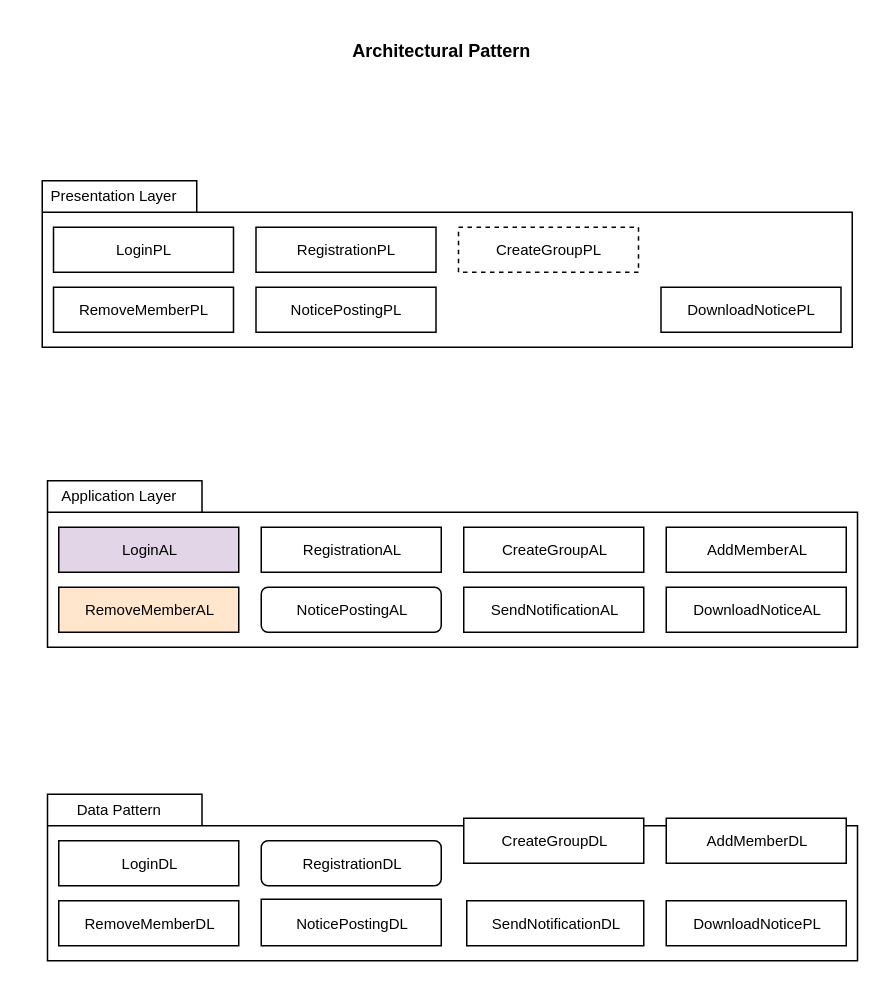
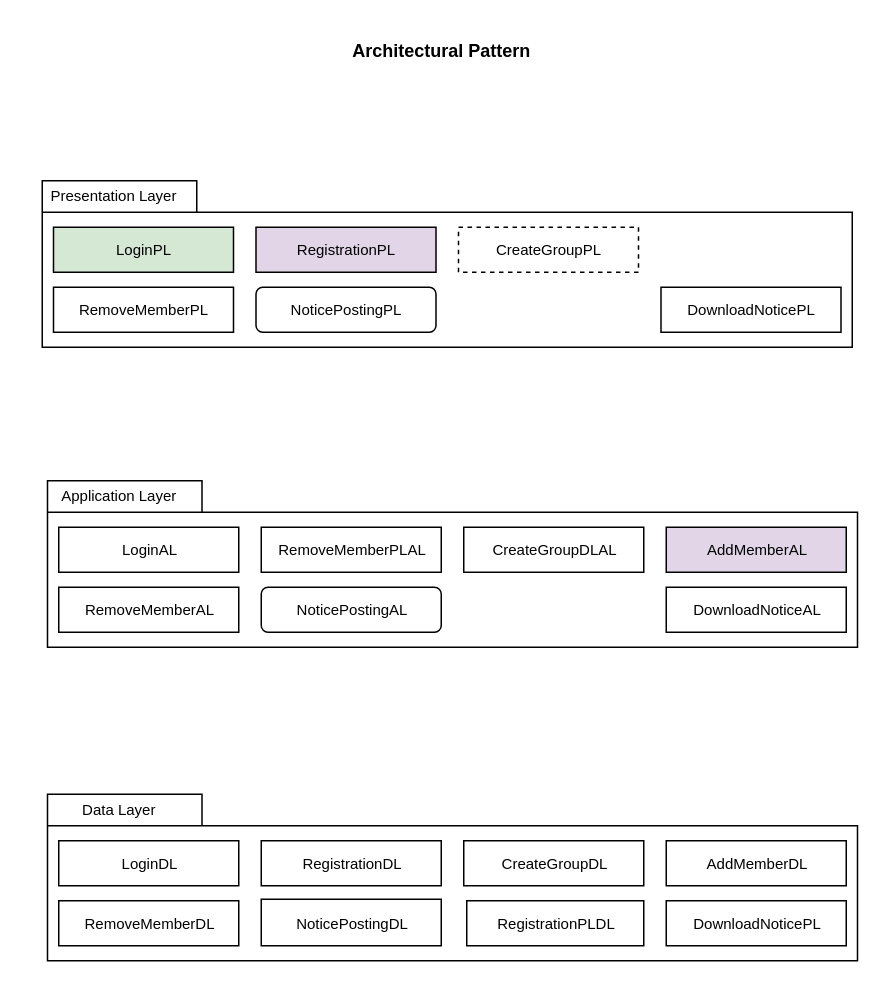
node "LoginPL": fillcolor #ffffff -> #d5e8d4
node "RegistrationPL": fillcolor #ffffff -> #e1d5e7
node "NoticePostingPL": shape rectangle -> rounded rectangle
node "LoginAL": fillcolor #e1d5e7 -> #ffffff
node "RegistrationAL": label "RegistrationAL" -> "RemoveMemberPLAL"
node "CreateGroupAL": label "CreateGroupAL" -> "CreateGroupDLAL"
node "AddMemberAL": fillcolor #ffffff -> #e1d5e7
node "RemoveMemberAL": fillcolor #ffe6cc -> #ffffff
node "SendNotificationAL": removed
node "Data Pattern": label "Data Pattern" -> "Data Layer"
node "CreateGroupDL": moved (554, 841) -> (554, 863)
node "AddMemberDL": moved (756, 841) -> (756, 863)
node "RegistrationDL": shape rounded rectangle -> rectangle
node "SendNotificationDL": label "SendNotificationDL" -> "RegistrationPLDL"
